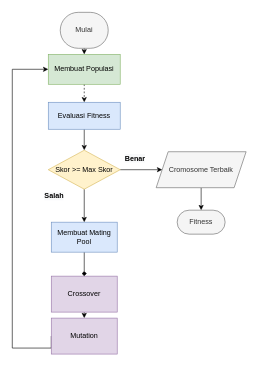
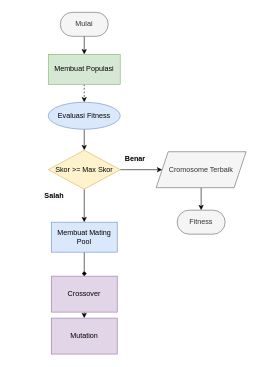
node "Mulai": size 48x36 -> 48x24
node "Evaluasi Fitness": shape rectangle -> ellipse
edge "Mutation" -> "Membuat Populasi": removed
